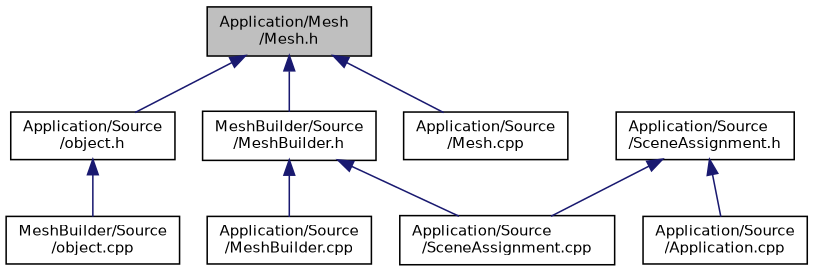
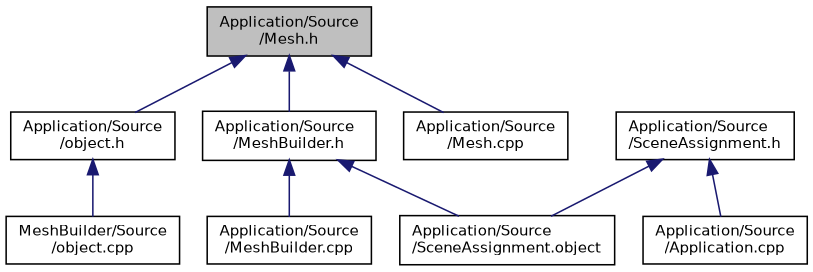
node "Application/Mesh /Mesh.h": label "Application/Mesh /Mesh.h" -> "Application/Source /Mesh.h"
node "MeshBuilder/Source /MeshBuilder.h": label "MeshBuilder/Source /MeshBuilder.h" -> "Application/Source /MeshBuilder.h"
node "Application/Source /SceneAssignment.cpp": label "Application/Source /SceneAssignment.cpp" -> "Application/Source /SceneAssignment.object"
